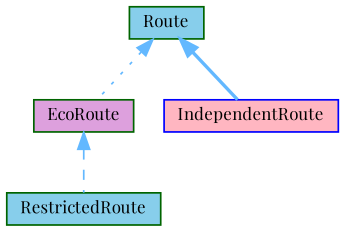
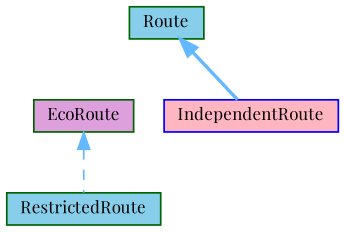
edge "EcoRoute" -> "Route": removed
